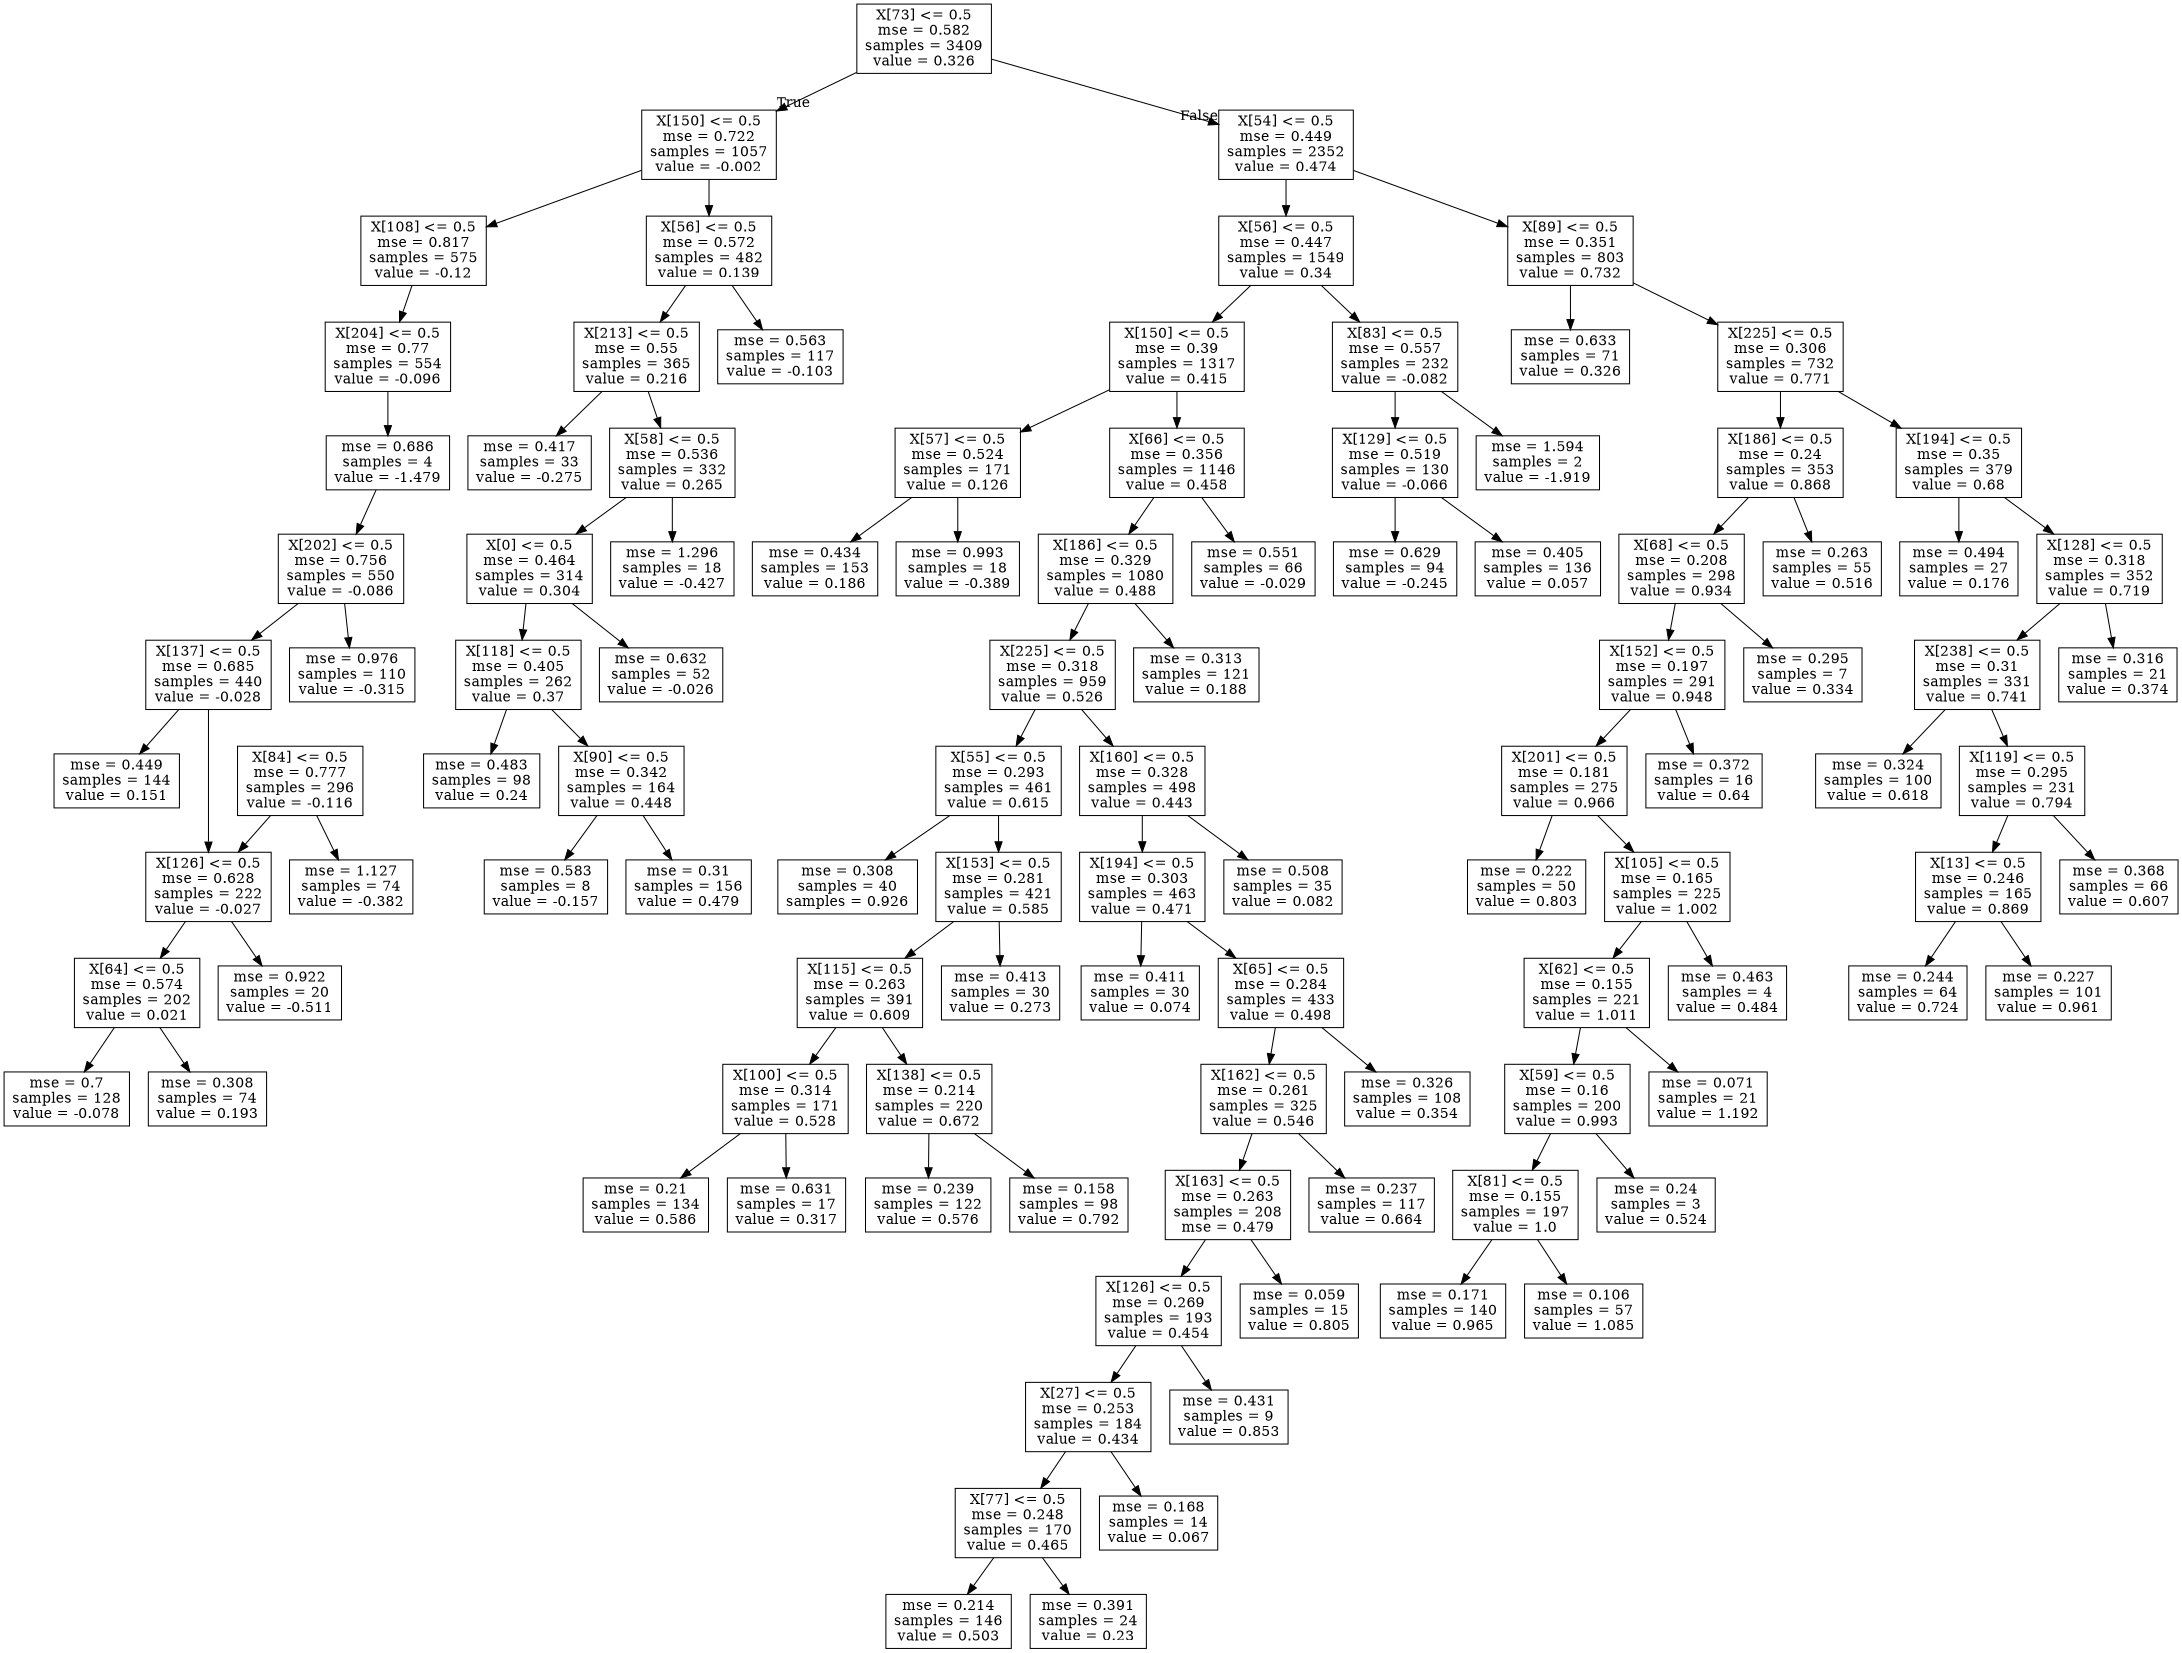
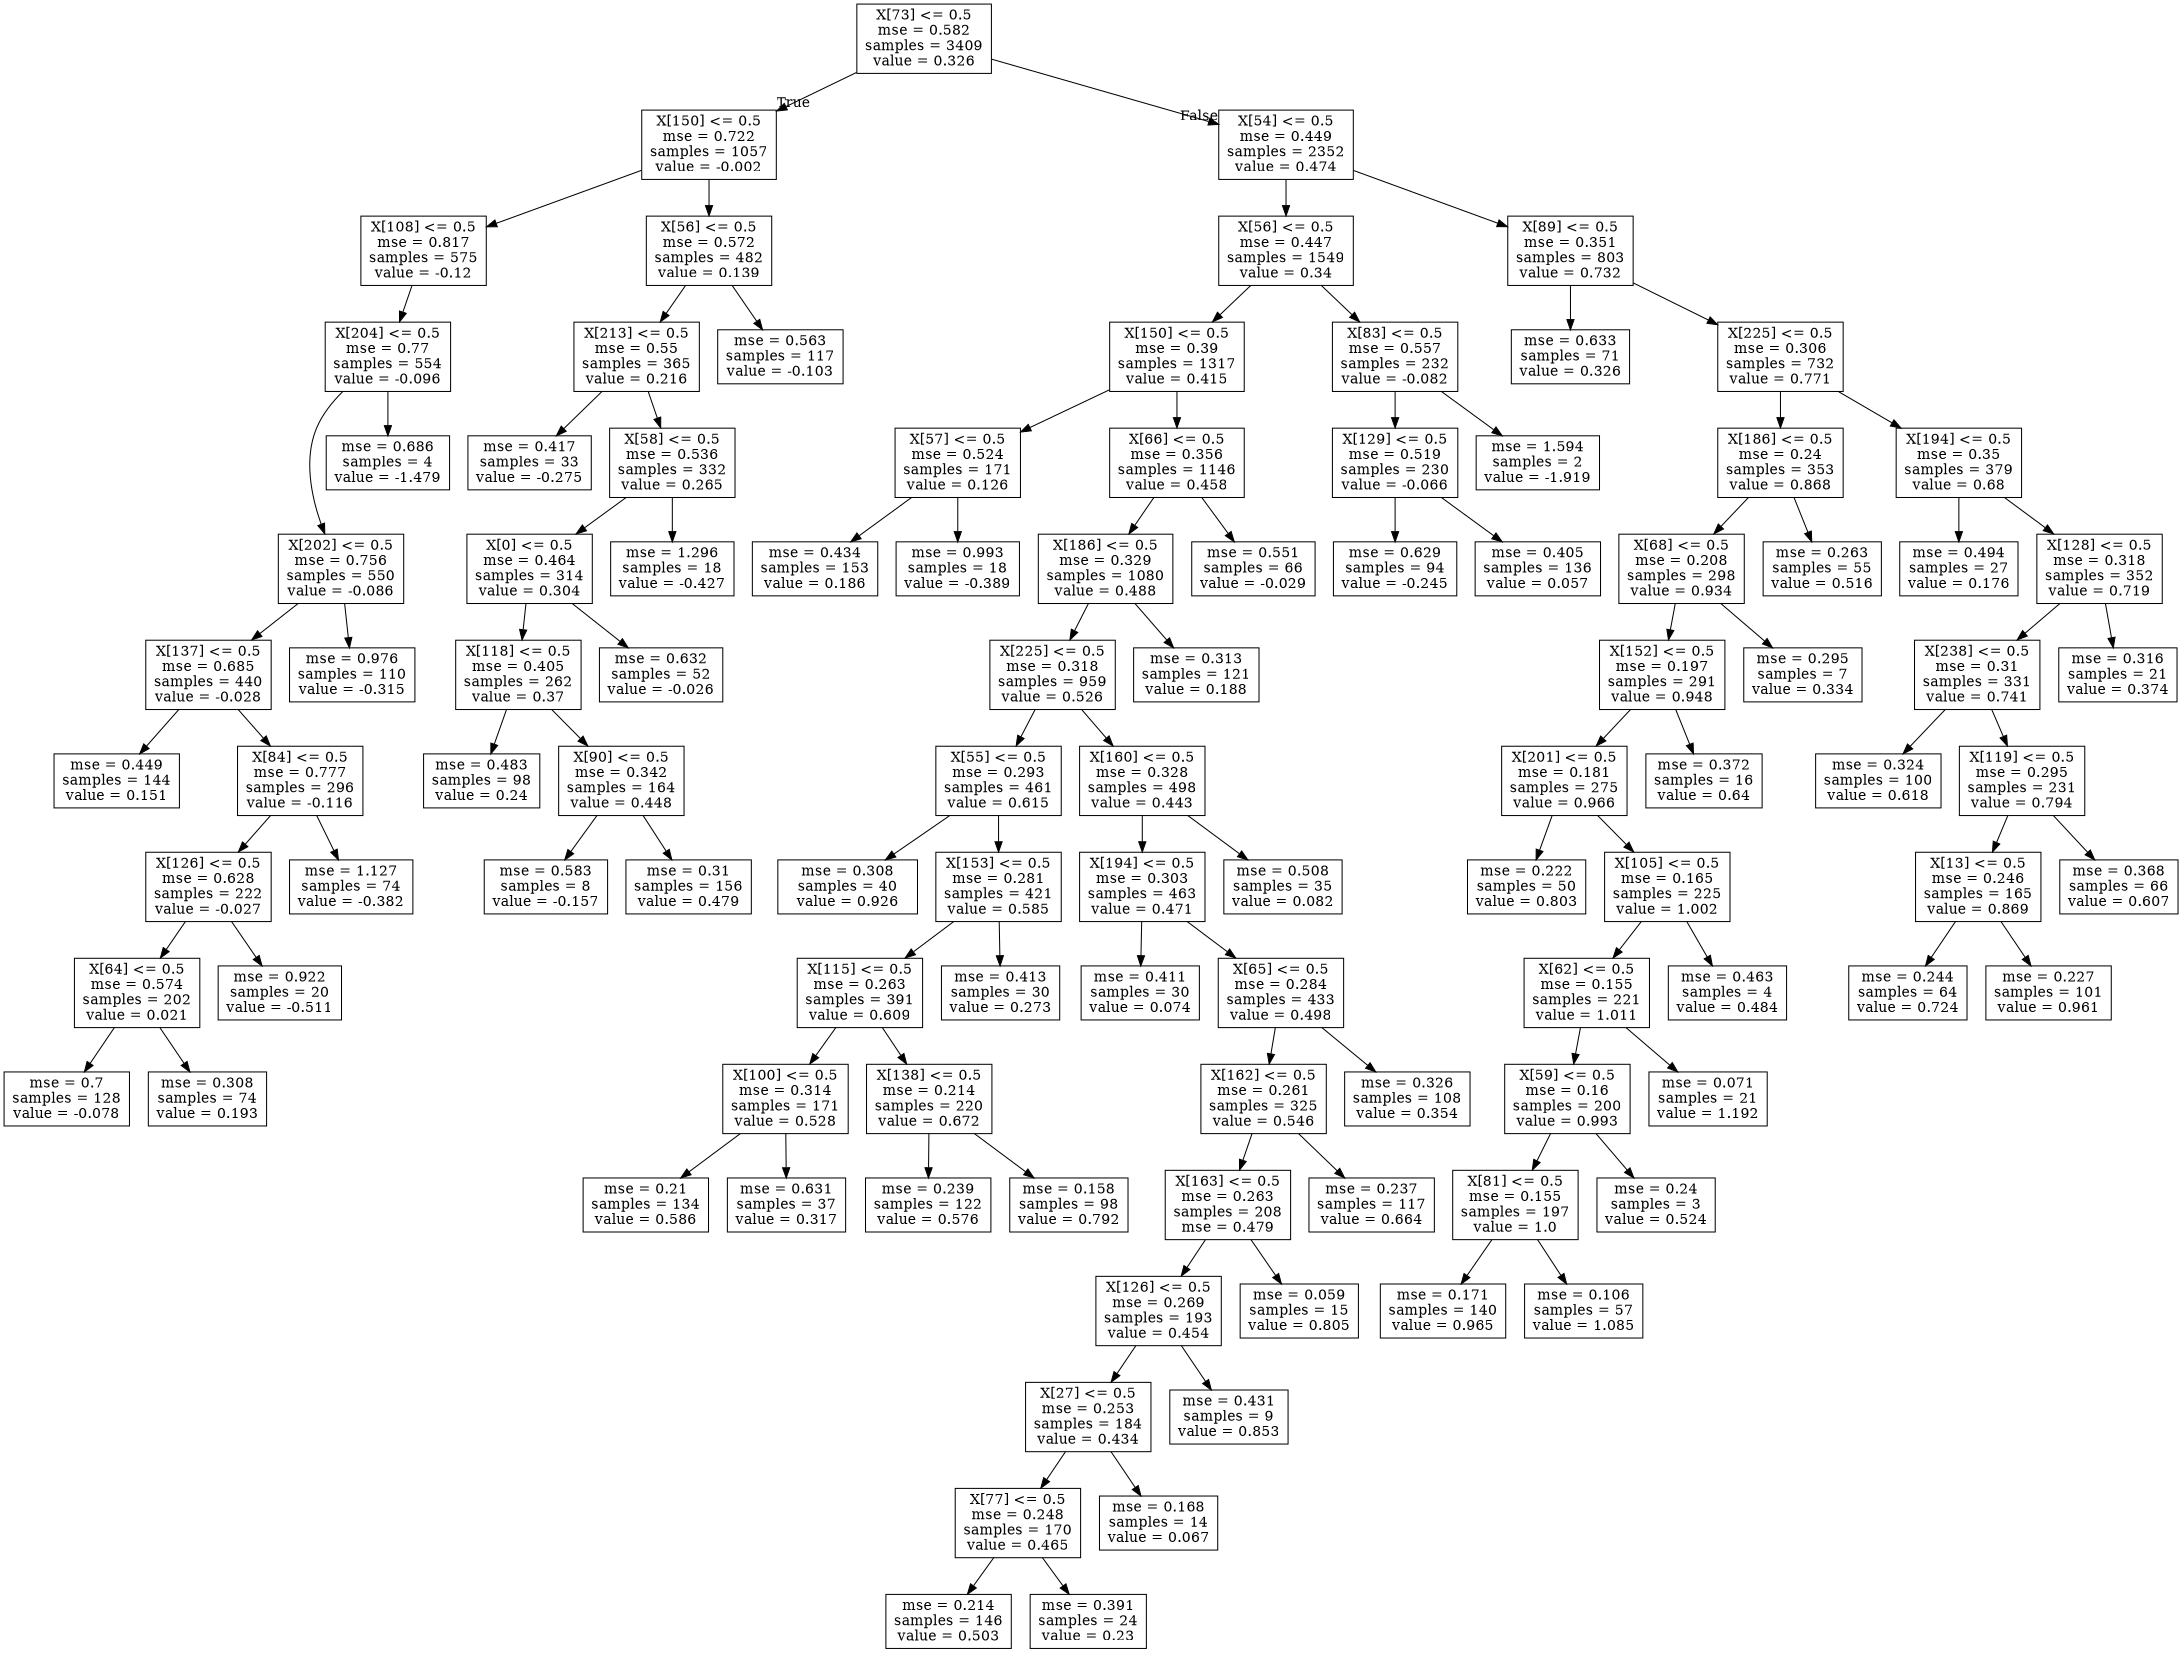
node "X[129] <= 0.5 mse = 0.519 samples = 130 value = -0.066": label "X[129] <= 0.5 mse = 0.519 samples = 130 value = -0.066" -> "X[129] <= 0.5 mse = 0.519 samples = 230 value = -0.066"
edge "mse = 0.686 samples = 4 value = -1.479" -> "X[202] <= 0.5 mse = 0.756 samples = 550 value = -0.086": now "X[204] <= 0.5 mse = 0.77 samples = 554 value = -0.096" -> "X[202] <= 0.5 mse = 0.756 samples = 550 value = -0.086"
edge "X[137] <= 0.5 mse = 0.685 samples = 440 value = -0.028" -> "X[126] <= 0.5 mse = 0.628 samples = 222 value = -0.027": now "X[137] <= 0.5 mse = 0.685 samples = 440 value = -0.028" -> "X[84] <= 0.5 mse = 0.777 samples = 296 value = -0.116"
node "mse = 0.308 samples = 40 samples = 0.926": label "mse = 0.308 samples = 40 samples = 0.926" -> "mse = 0.308 samples = 40 value = 0.926"
node "mse = 0.631 samples = 17 value = 0.317": label "mse = 0.631 samples = 17 value = 0.317" -> "mse = 0.631 samples = 37 value = 0.317"
